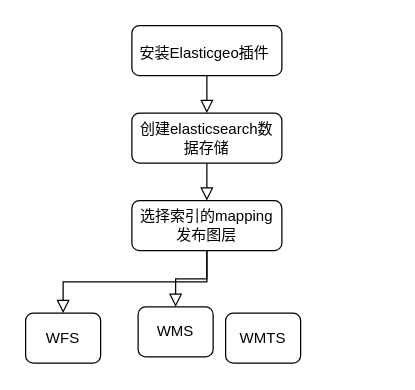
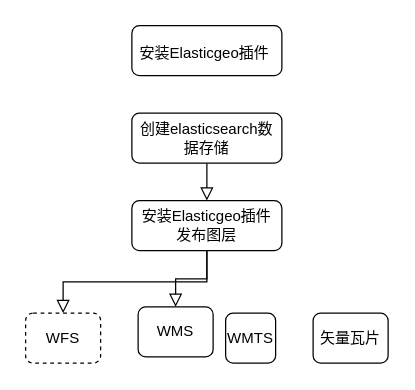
edge "安装Elasticgeo插件" -> "创建elasticsearch数据存储": removed
node "选择索引的mapping 发布图层": label "选择索引的mapping 发布图层" -> "安装Elasticgeo插件 发布图层"
node "WFS": style solid -> dashed
node "WMTS": size 75x50 -> 50x50
node "矢量瓦片": added
